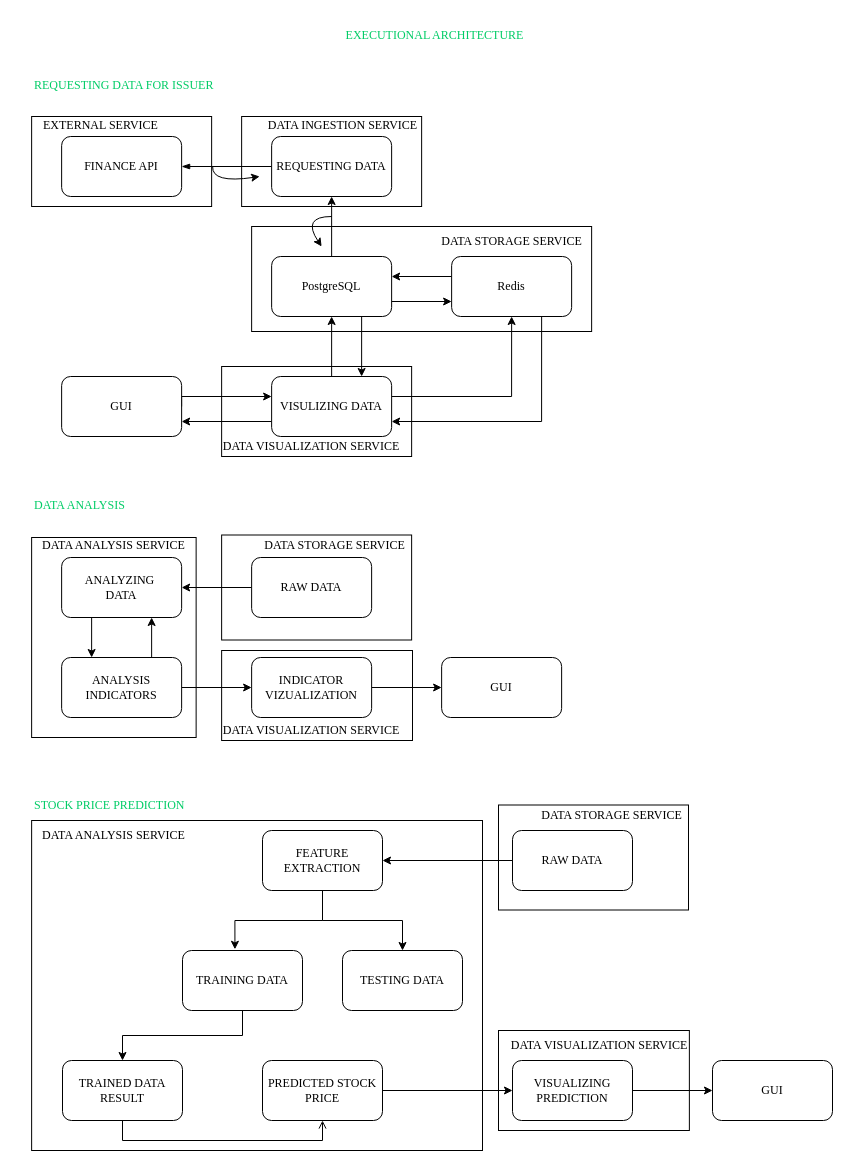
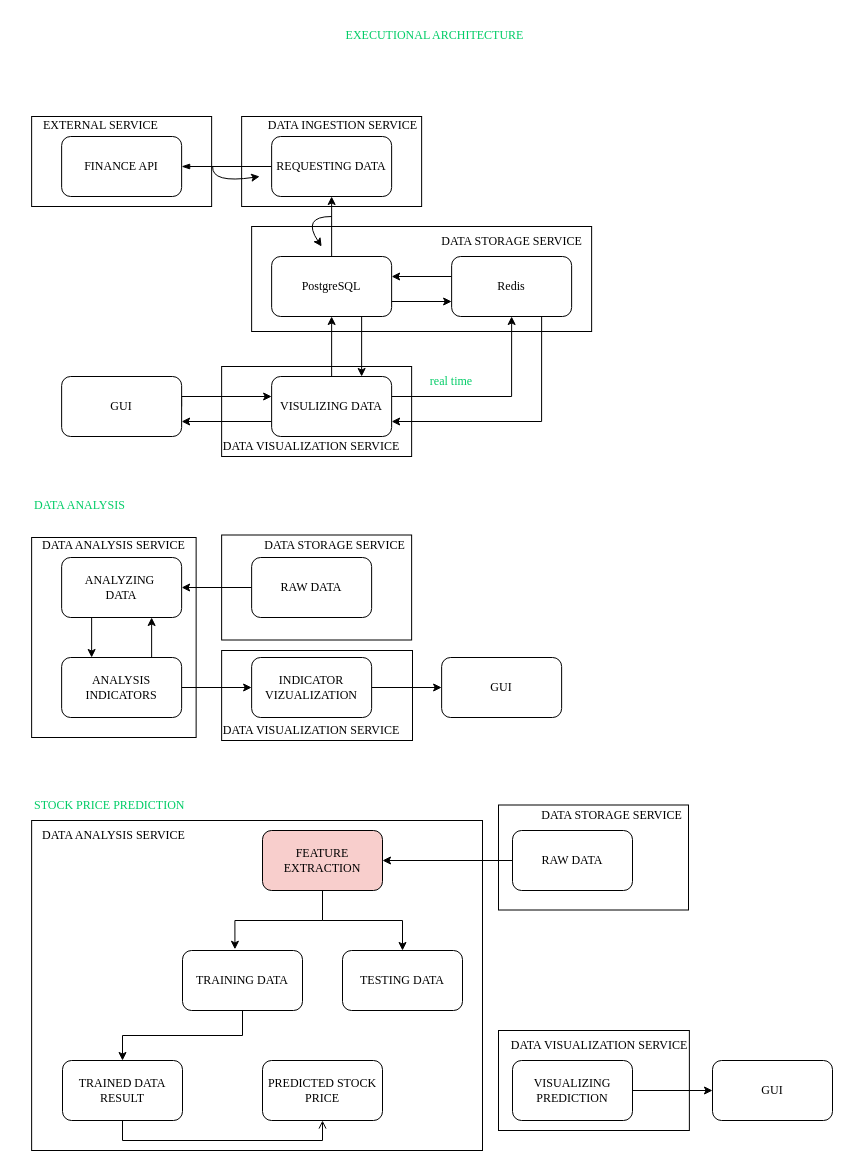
node "REQUESTING DATA FOR ISSUER": removed
node "real time": added
node "FEATURE EXTRACTION": fillcolor #ffffff -> #f8cecc
edge "PREDICTED STOCK PRICE" -> "VISUALIZING PREDICTION": removed
